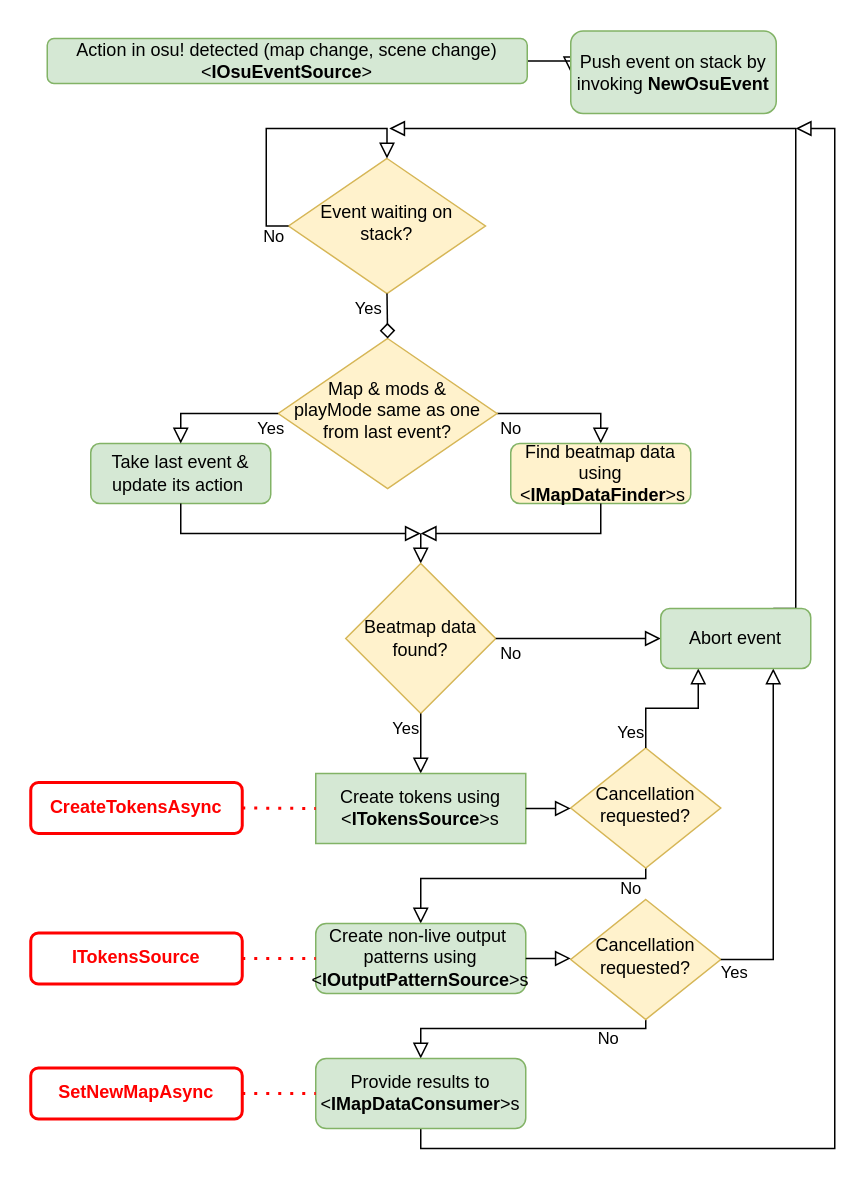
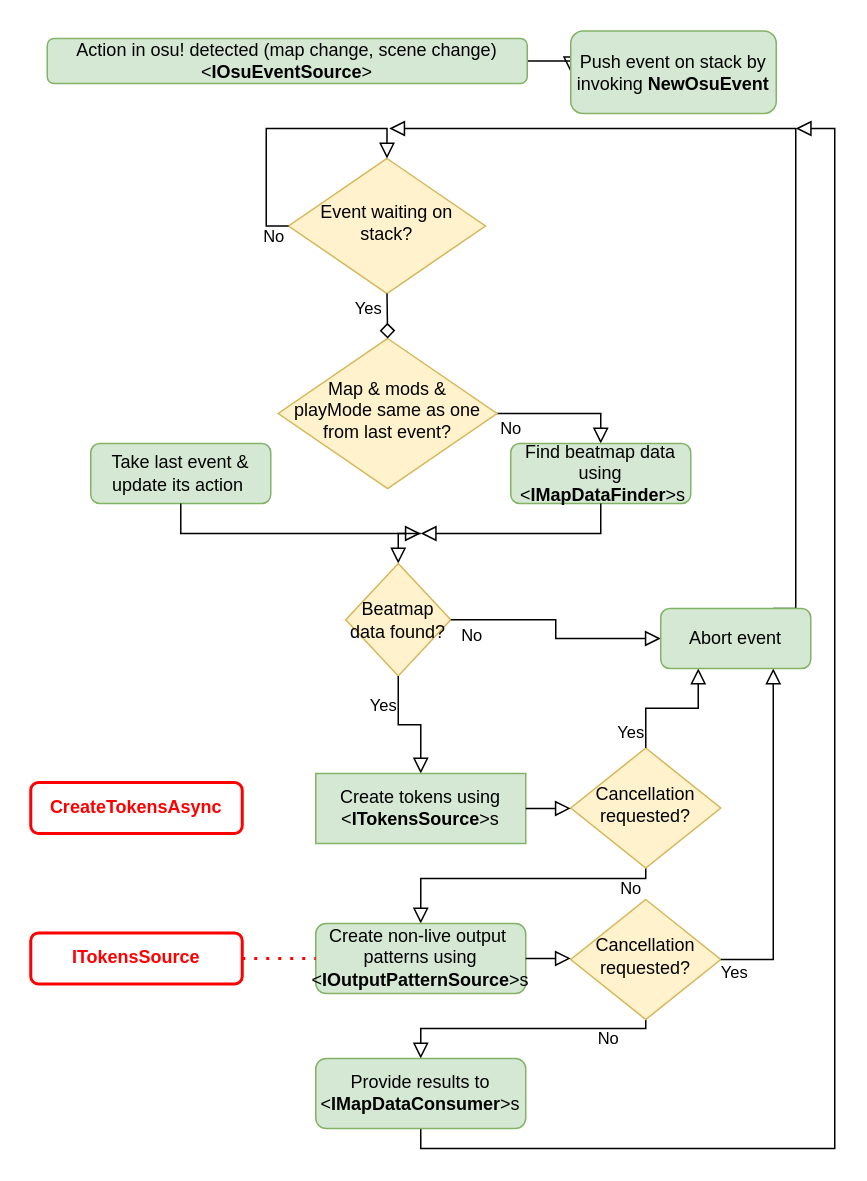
edge "Map & mods & playMode same as one from last event?" -> "Take last event & update its action": removed, label "Yes"
node "Find beatmap data using <IMapDataFinder>s": fillcolor #fff2cc -> #d5e8d4
node "Beatmap data found?": size 150x150 -> 105x113
edge "CreateTokensAsync" -- "Create tokens using <ITokensSource>s": removed
node "SetNewMapAsync": removed
edge "SetNewMapAsync" -- "Provide results to <IMapDataConsumer>s": removed
